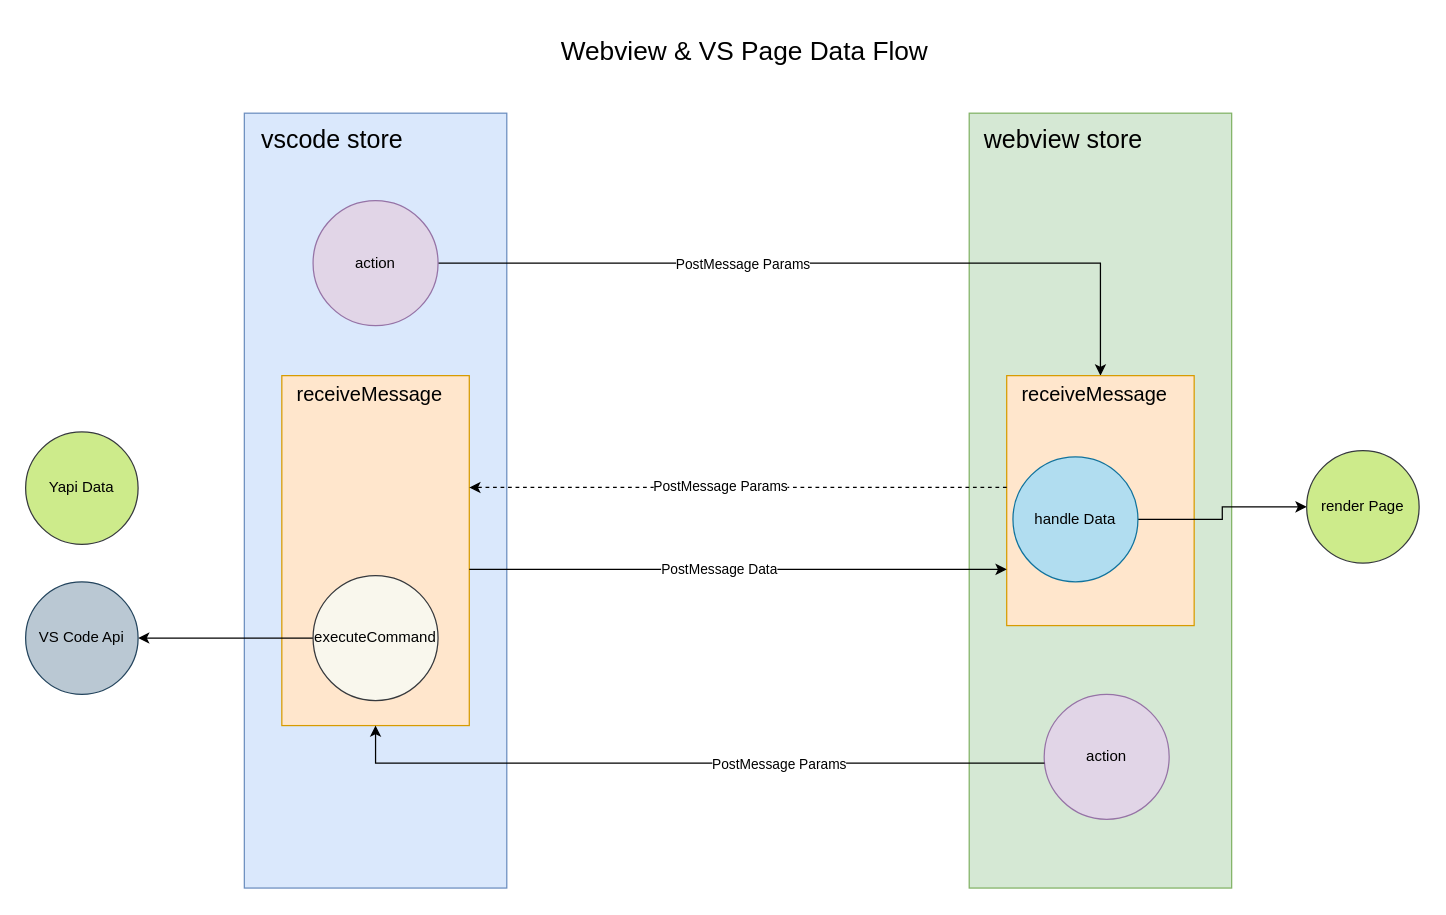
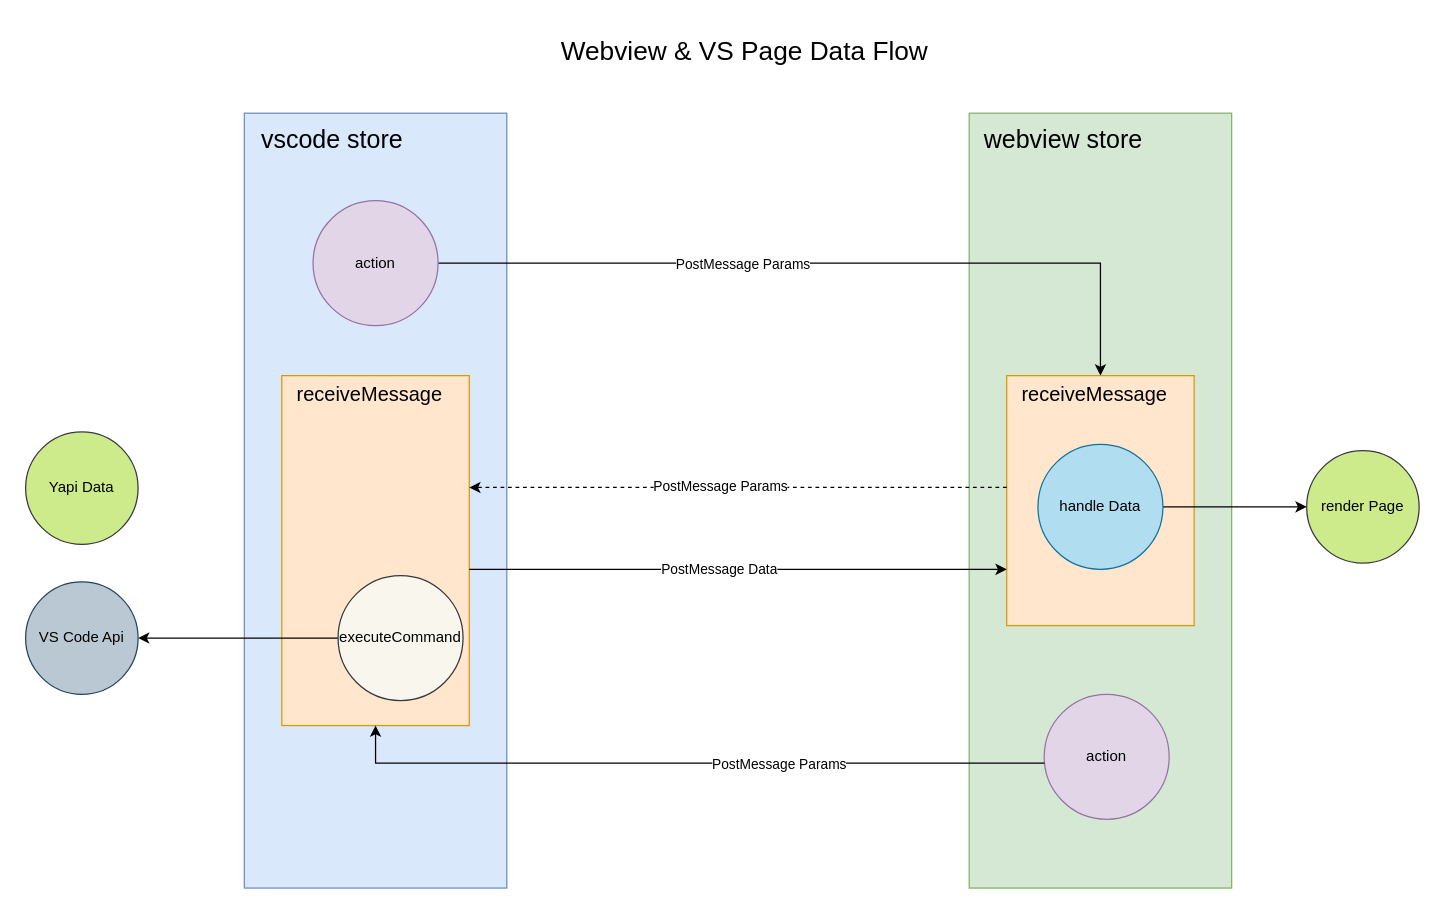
node "handle Data": moved (1076, 519) -> (1101, 507)
node "executeCommand": moved (376, 638) -> (401, 638)
